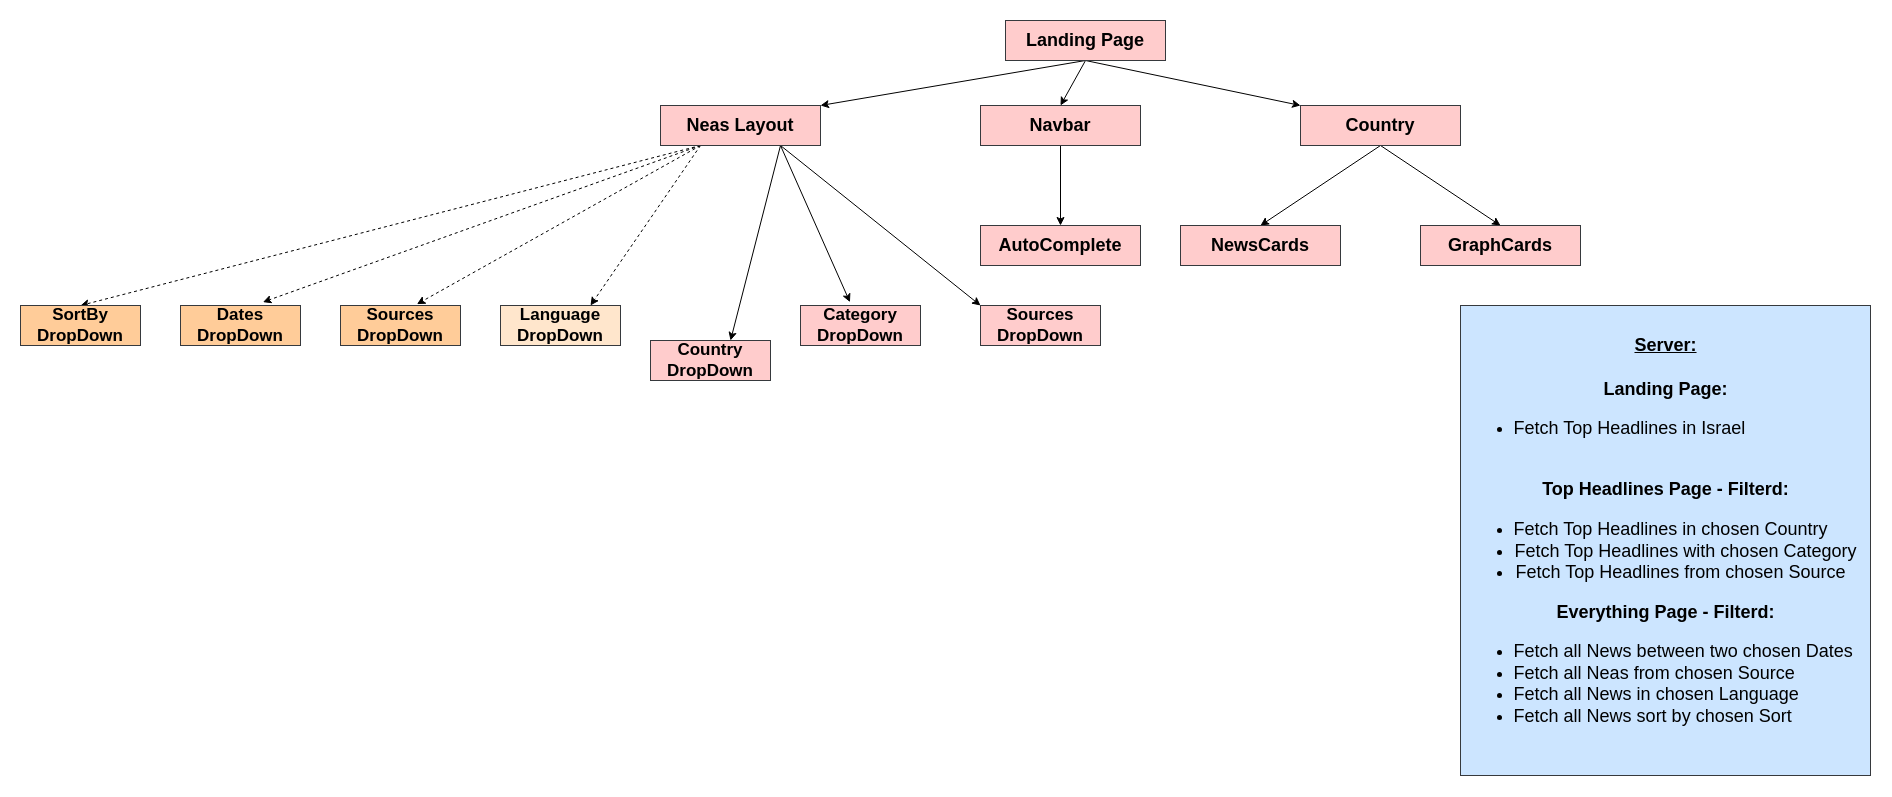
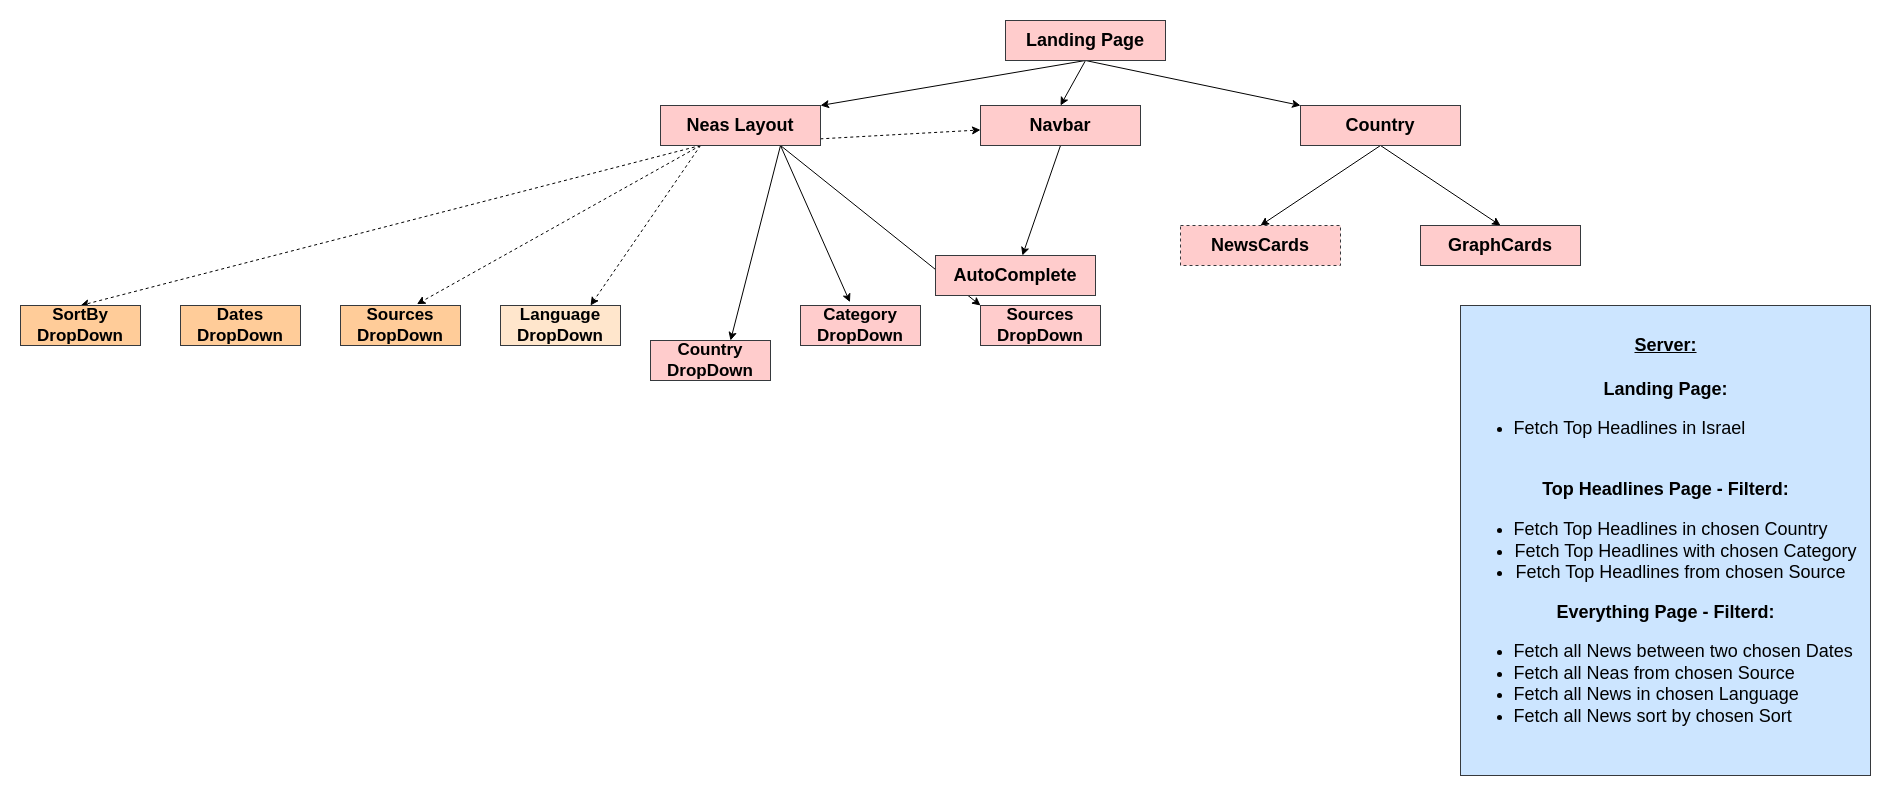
edge "Neas Layout" -> "DatesDropDown": now "Neas Layout" -> "Navbar"
node "AutoComplete": moved (1061, 246) -> (1016, 276)
node "NewsCards": style solid -> dashed
